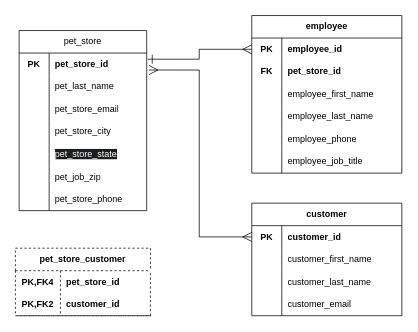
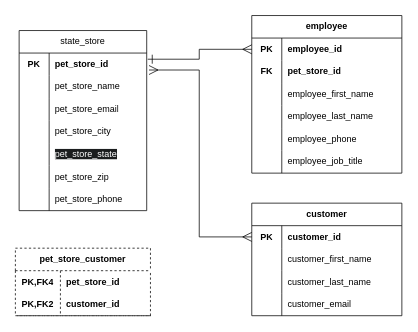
node "pet_store": label "pet_store" -> "state_store"
node "pet_last_name": label "pet_last_name" -> "pet_store_name"
node "pet_job_zip": label "pet_job_zip" -> "pet_store_zip"
